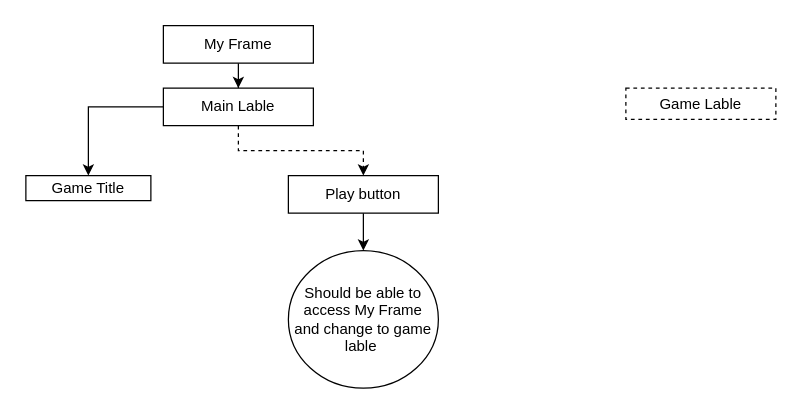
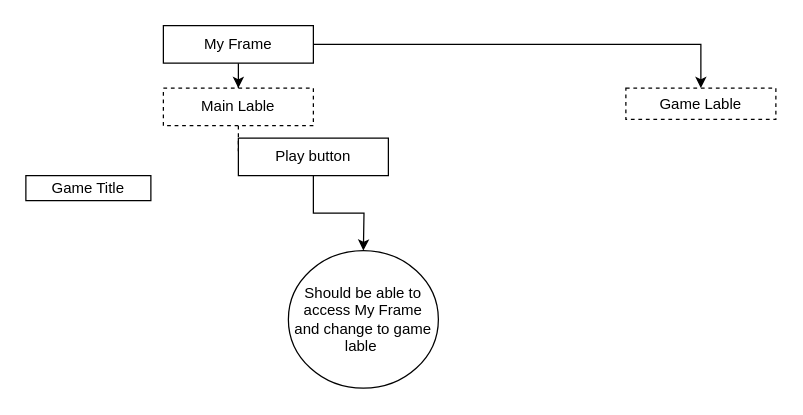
edge "My Frame" -> "Game Lable": added
edge "Main Lable" -> "Game Title": removed
node "Main Lable": style solid -> dashed
node "Play button": moved (363, 194) -> (313, 157)
